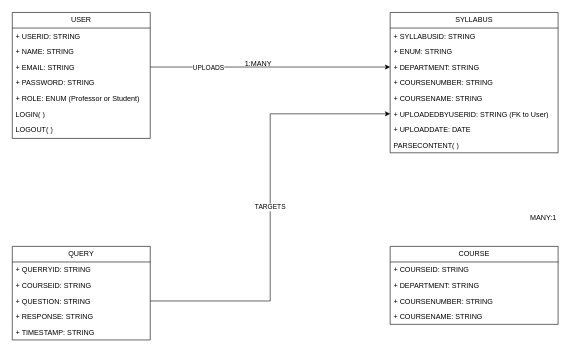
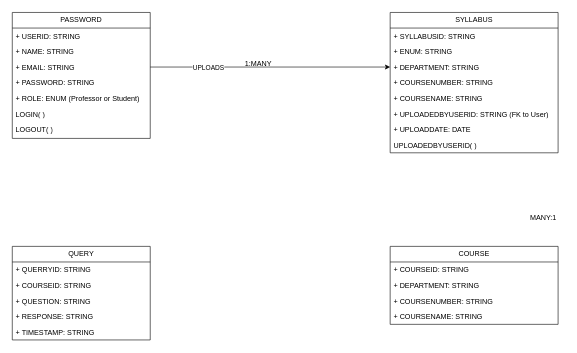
node "USER": label "USER" -> "PASSWORD"
node "PARSECONTENT( )": label "PARSECONTENT( )" -> "UPLOADEDBYUSERID( )"
edge "+ QUESTION: STRING" -> "+ UPLOADEDBYUSERID: STRING (FK to User)": removed, label "TARGETS"
